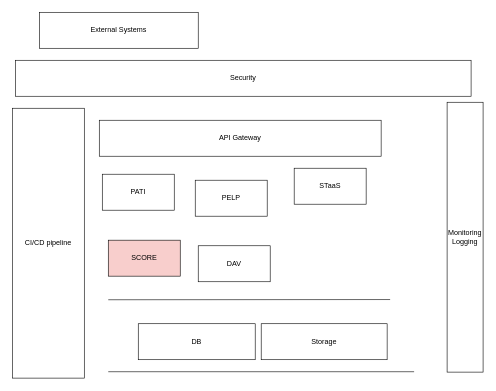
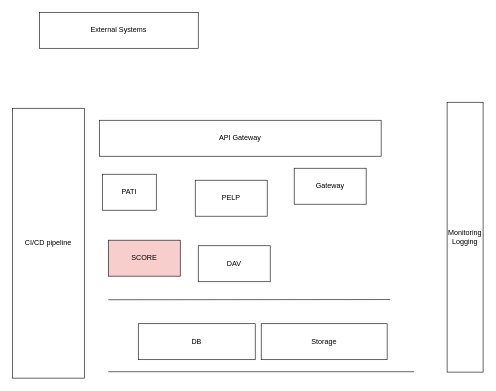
node "Security": removed
node "STaaS": label "STaaS" -> "Gateway"
node "PATI": size 72x36 -> 54x36
